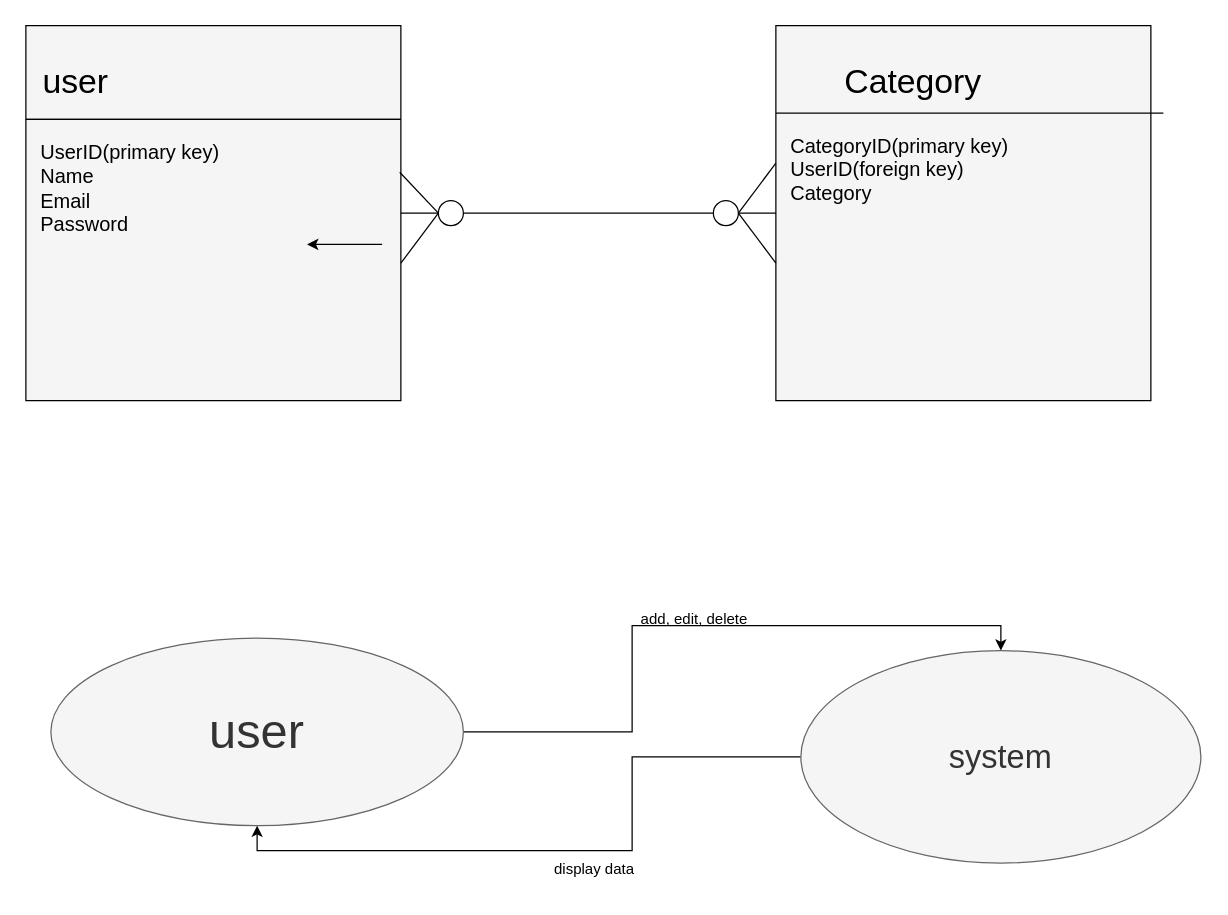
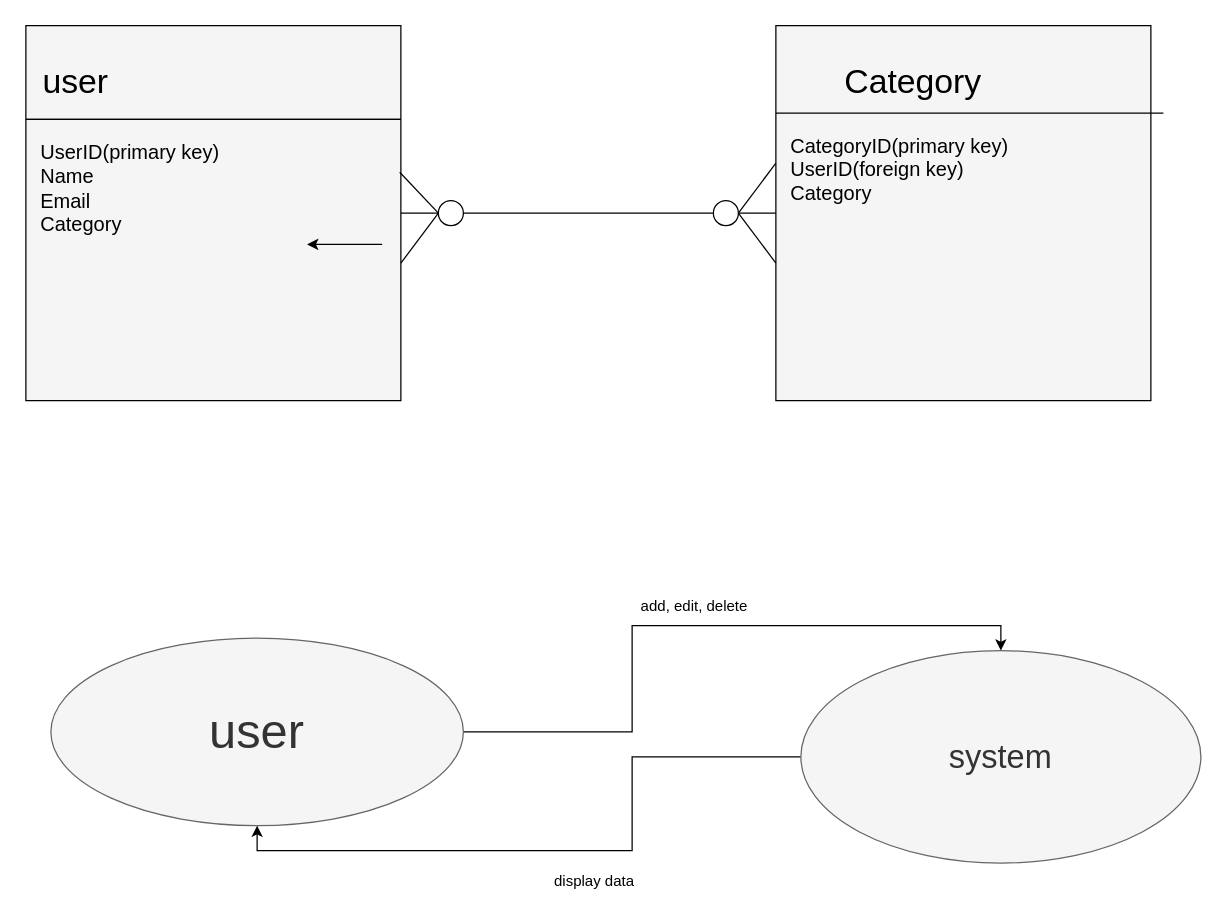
node "UserID(primary key) Name Email Password": label "UserID(primary key) Name Email Password" -> "UserID(primary key) Name Email Category"
node "add, edit, delete": moved (694, 619) -> (694, 607)
node "display data": moved (594, 869) -> (594, 882)
